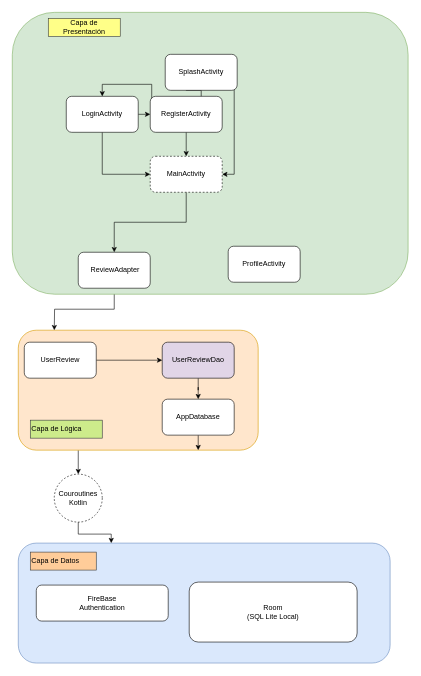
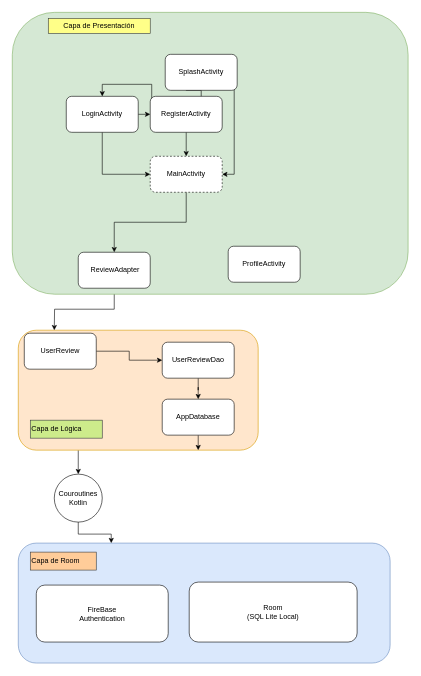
node "Capa de Presentación": size 72x18 -> 102x15
node "UserReview": moved (60, 360) -> (60, 351)
node "UserReviewDao": fillcolor #e1d5e7 -> #ffffff
node "Couroutines Kotlin": style dashed -> solid
node "Capa de Datos": label "Capa de Datos" -> "Capa de Room"
node "FireBase Authentication": size 132x36 -> 132x57
